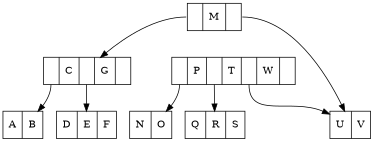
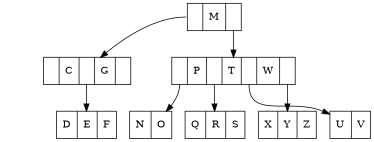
edge "M" -> "U": now "M" -> "P"
node "A": removed
node "X": added
